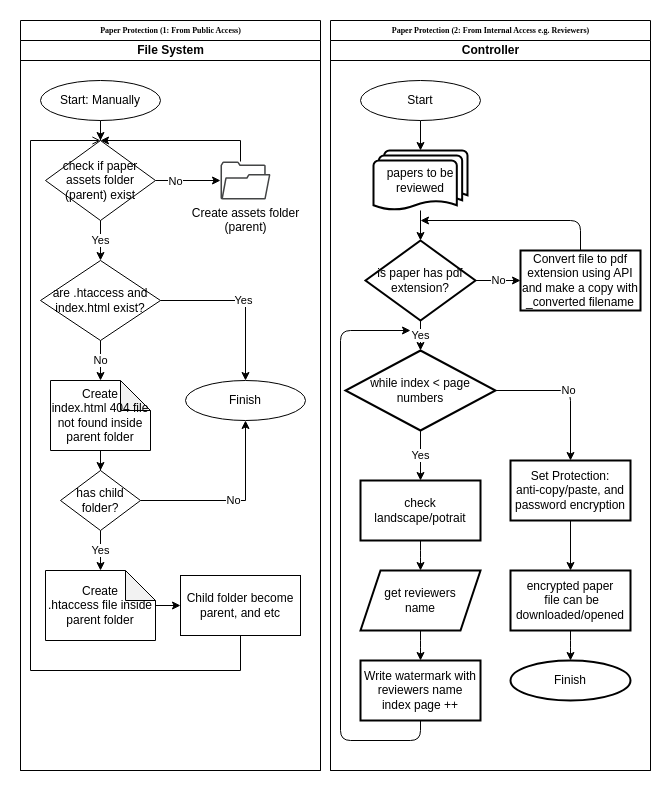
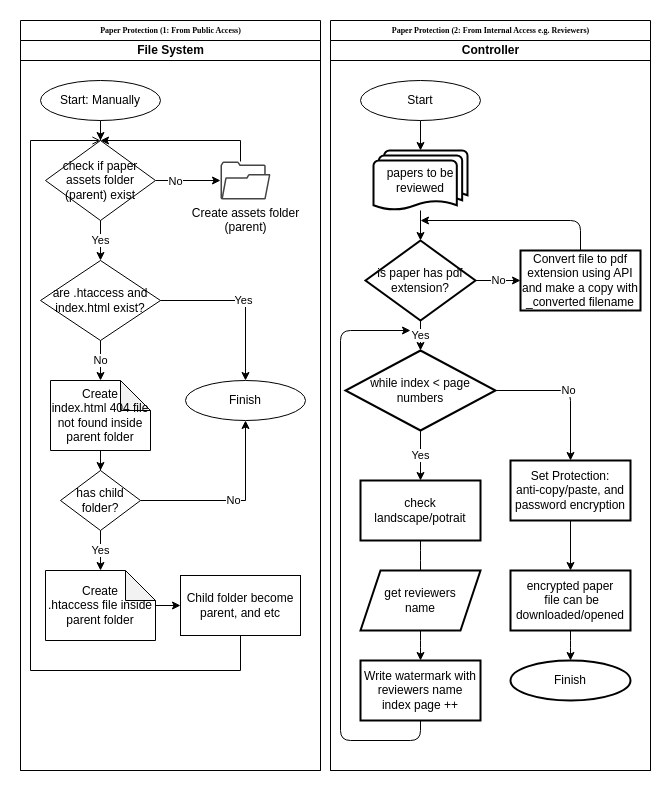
edge "check landscape/potrait" -> "get reviewers name": arrowhead classic -> none
